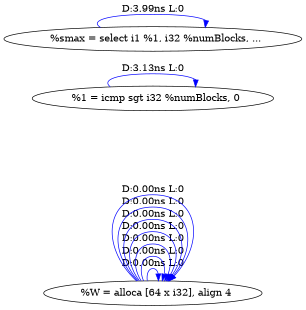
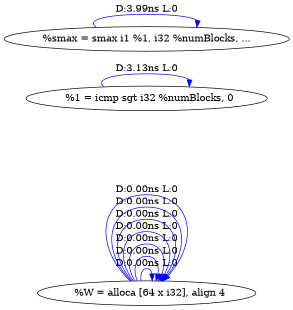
node "%smax = select i1 %1, i32 %numBlocks, ...": label "%smax = select i1 %1, i32 %numBlocks, ..." -> "%smax = smax i1 %1, i32 %numBlocks, ..."
